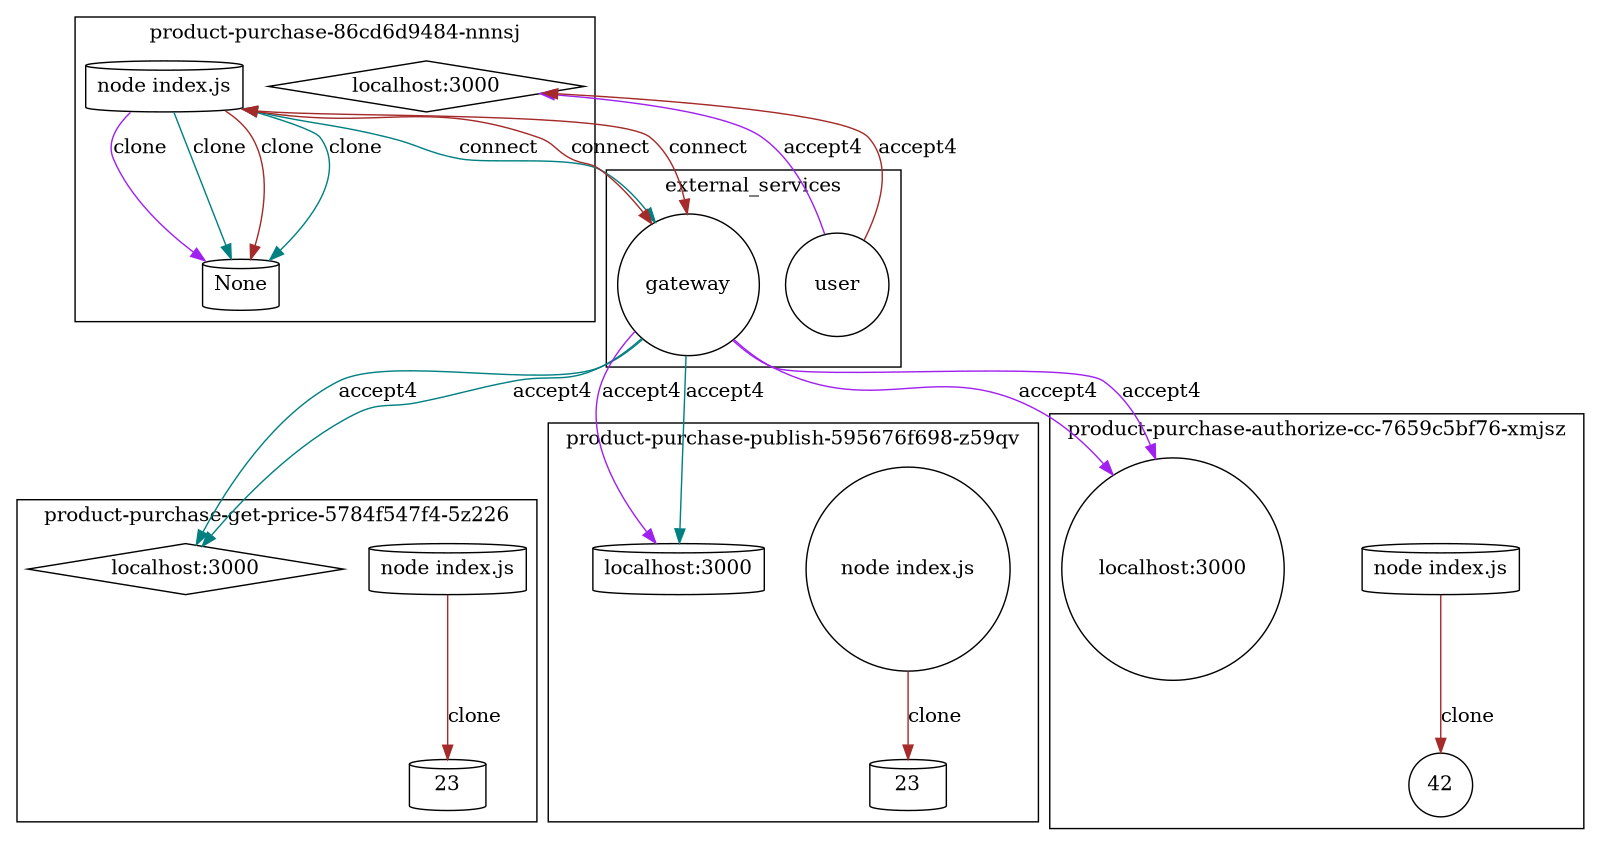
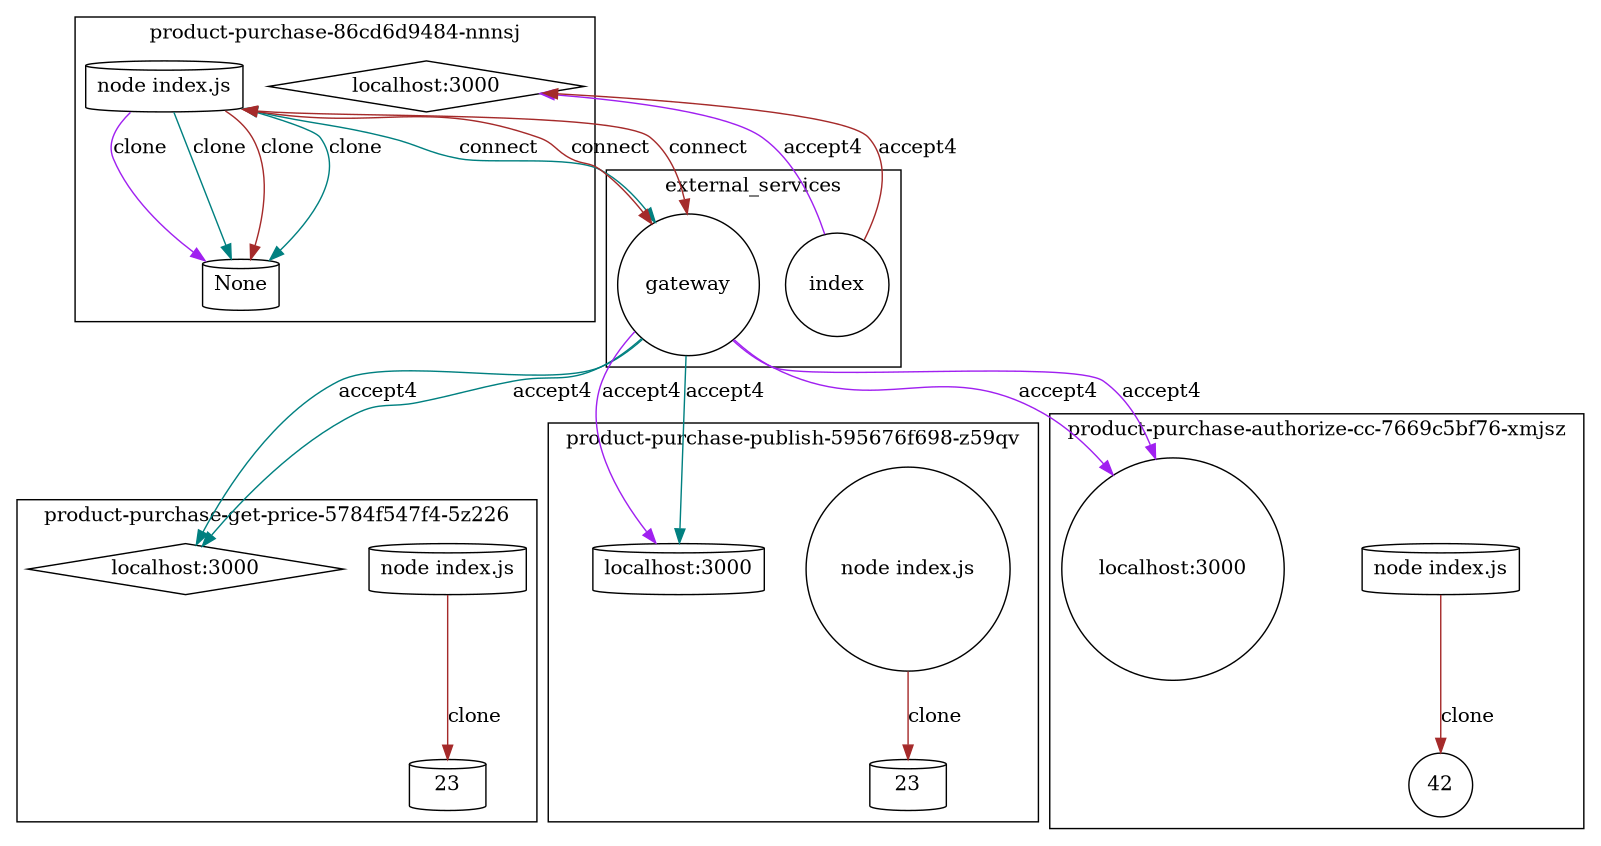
node "user": label "user" -> "index"
cluster " product-purchase-authorize-cc-7659c5bf76-xmjsz ": label " product-purchase-authorize-cc-7659c5bf76-xmjsz " -> " product-purchase-authorize-cc-7669c5bf76-xmjsz "
